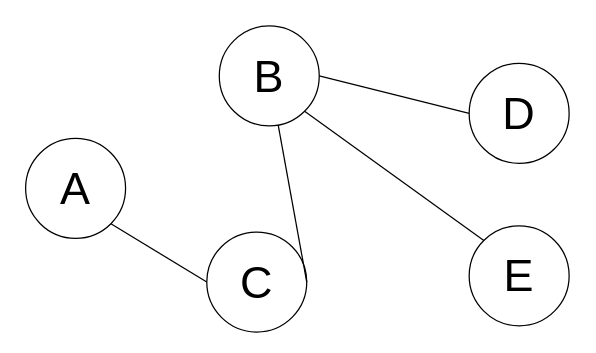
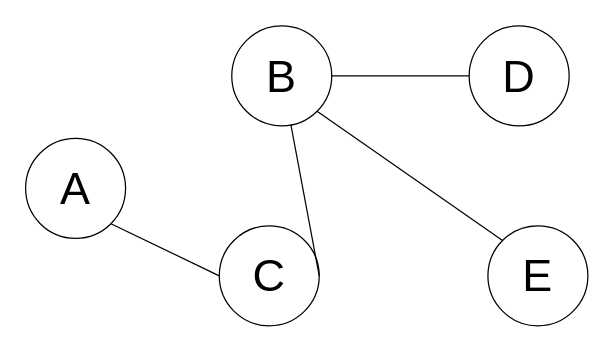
node "B": moved (269, 76) -> (282, 76)
node "D": moved (519, 113) -> (519, 76)
node "E": moved (519, 276) -> (538, 276)
node "C": moved (257, 282) -> (269, 276)
